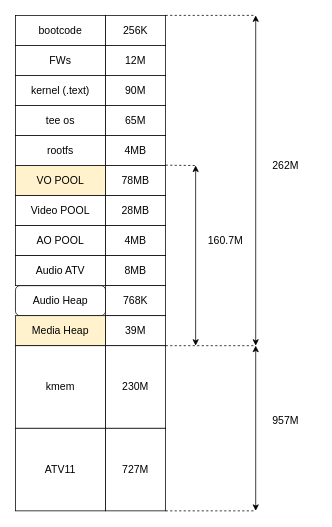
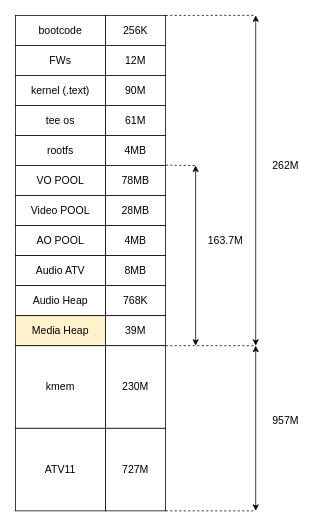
node "65M": label "65M" -> "61M"
node "VO POOL": fillcolor #fff2cc -> #ffffff
node "160.7M": label "160.7M" -> "163.7M"
node "Audio Heap": shape rounded rectangle -> rectangle
